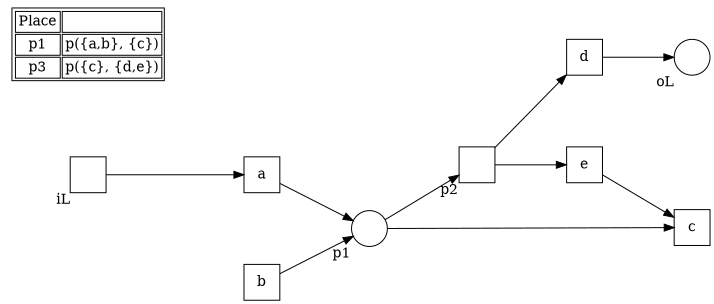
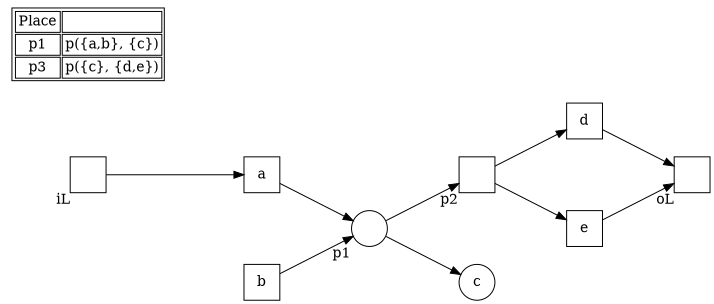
node "oL": shape circle -> square
edge "e" -> "c": now "e" -> "oL"
node "c": shape square -> circle
